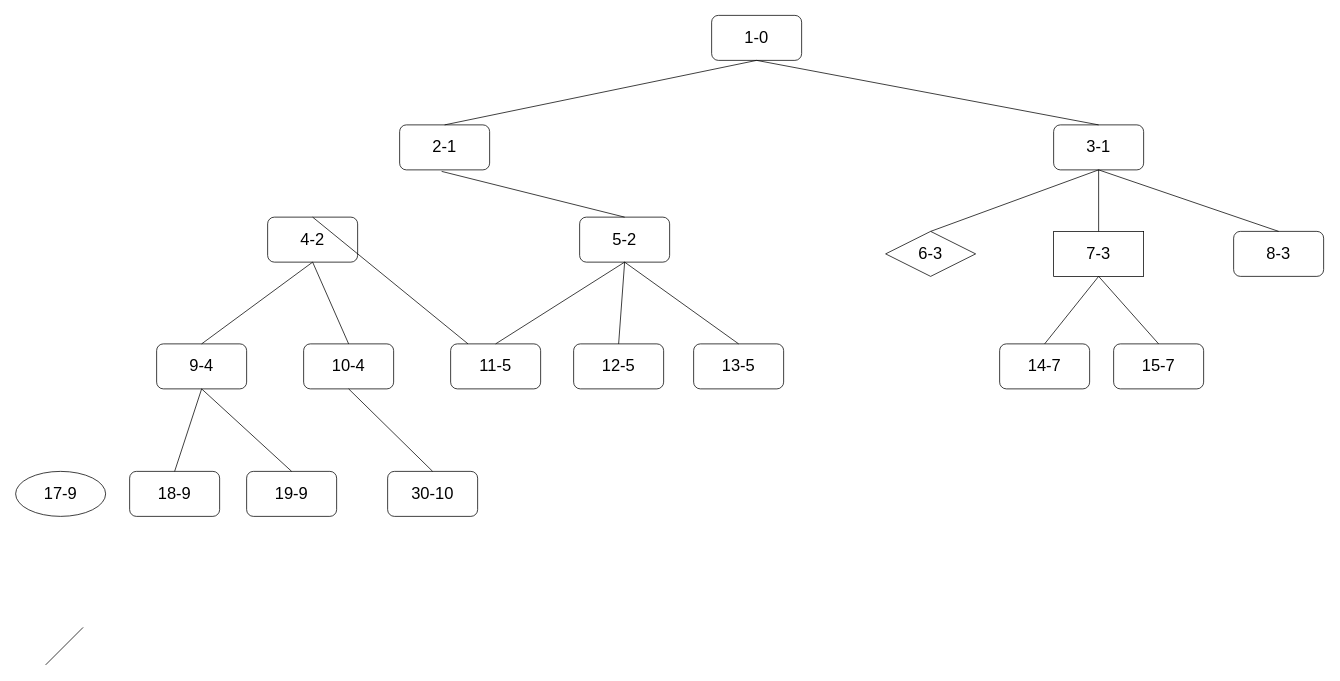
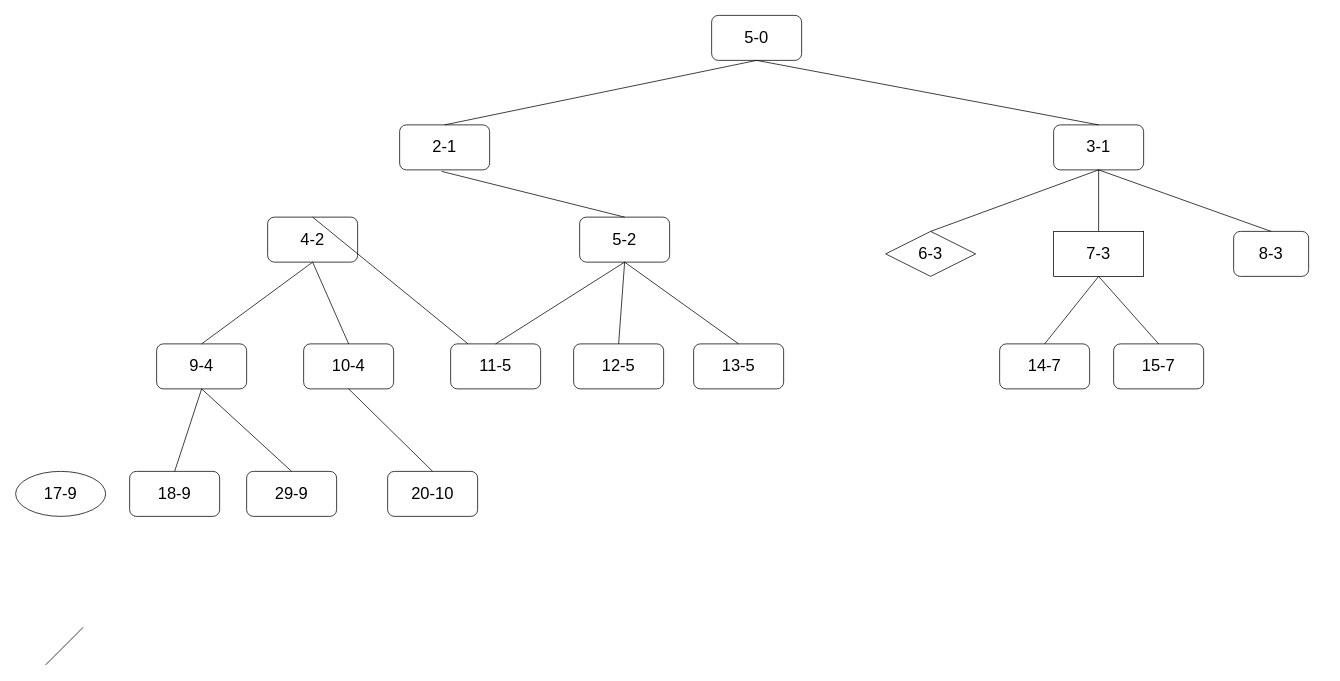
node "1-0": label "1-0" -> "5-0"
node "8-3": size 90x45 -> 75x45
node "19-9": label "19-9" -> "29-9"
node "30-10": label "30-10" -> "20-10"
